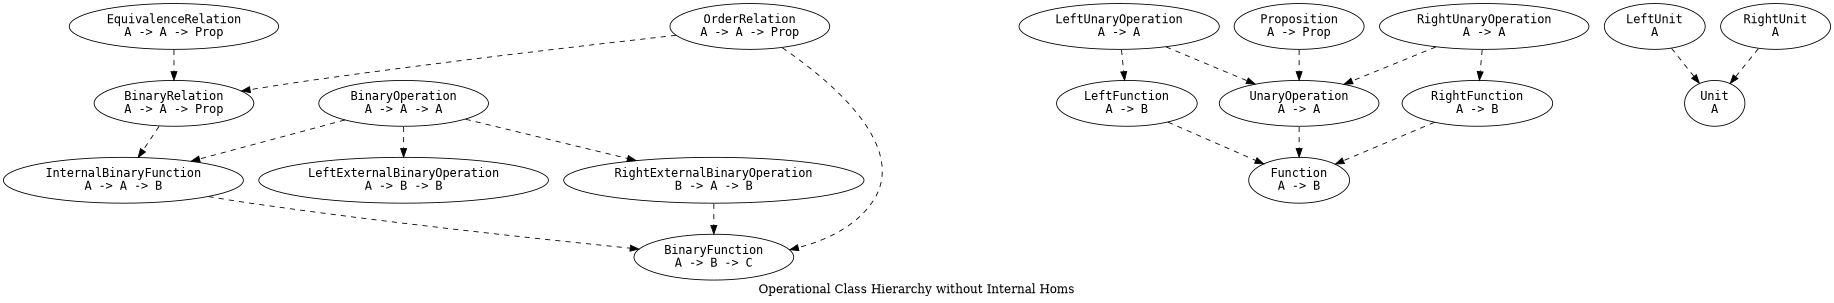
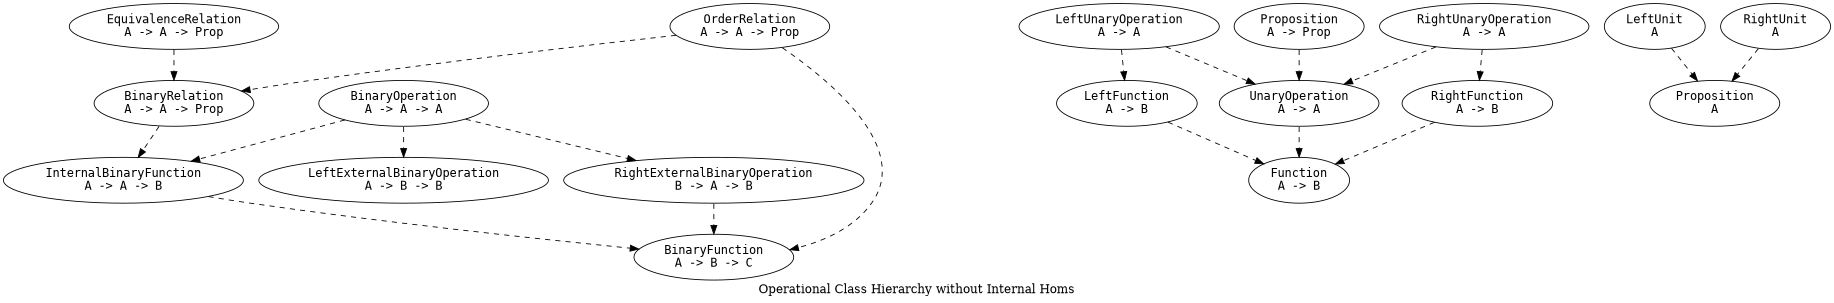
node "Unit A": label "Unit A" -> "Proposition A"
